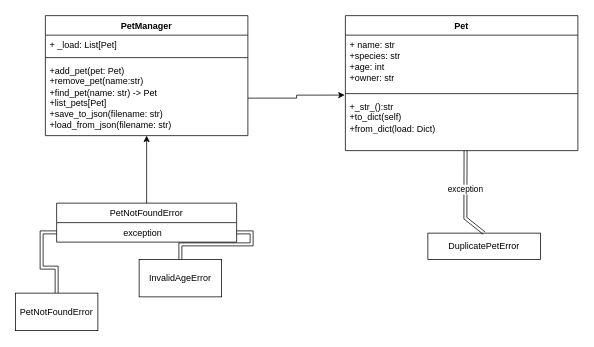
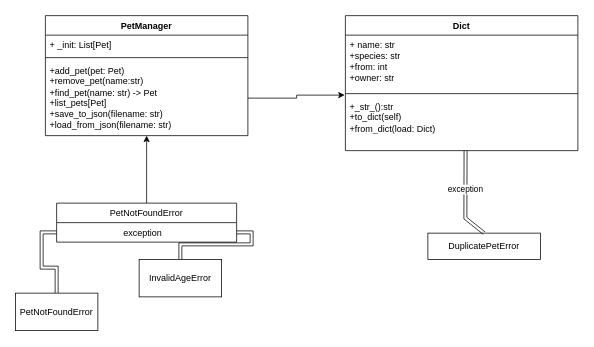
node "Pet": label "Pet" -> "Dict"
node "+ _load: List[Pet]": label "+ _load: List[Pet]" -> "+ _init: List[Pet]"
node "+ name: str +species: str +age: int +owner: str": label "+ name: str +species: str +age: int +owner: str" -> "+ name: str +species: str +from: int +owner: str"
